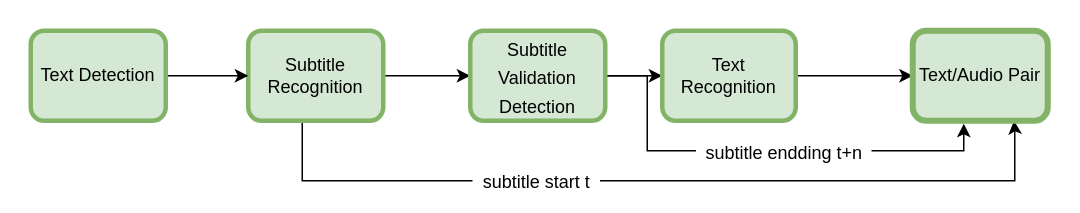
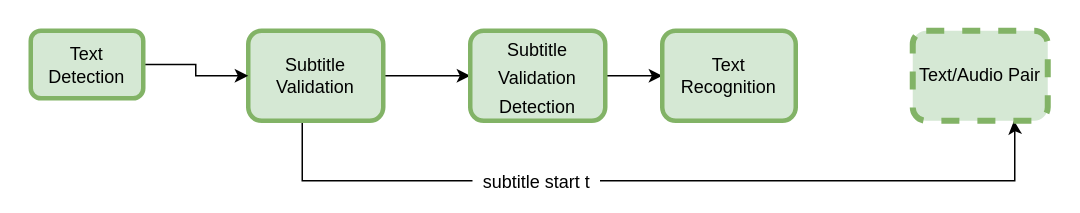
node "Text Detection": size 135x90 -> 113x68
node "Subtitle Recognition": label "Subtitle Recognition" -> "Subtitle Validation"
edge "Text Recognition" -> "Text/Audio Pair": removed
node "Text/Audio Pair": style solid -> dashed
edge "Subtitle Validation Detection" -> "Text/Audio Pair": removed, label "subtitle endding t+n"
